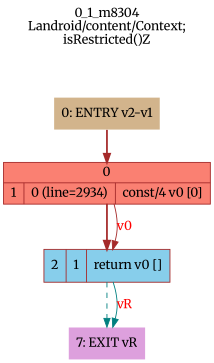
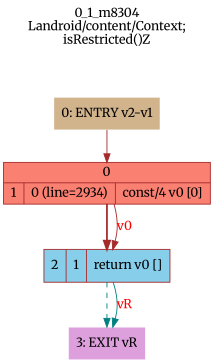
edge "0: ENTRY v2-v1" -> "0": style bold -> solid
node "7: EXIT vR": label "7: EXIT vR" -> "3: EXIT vR"
